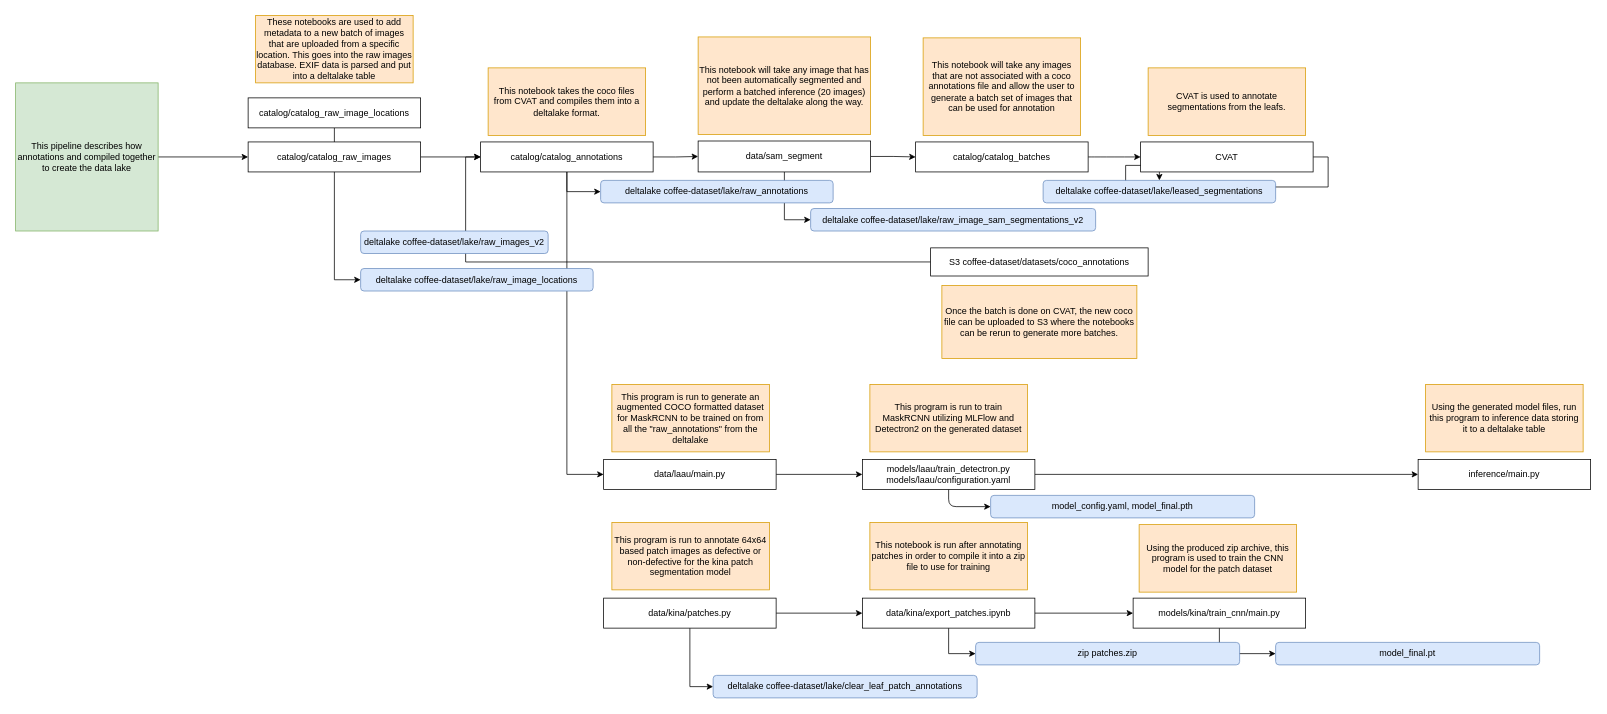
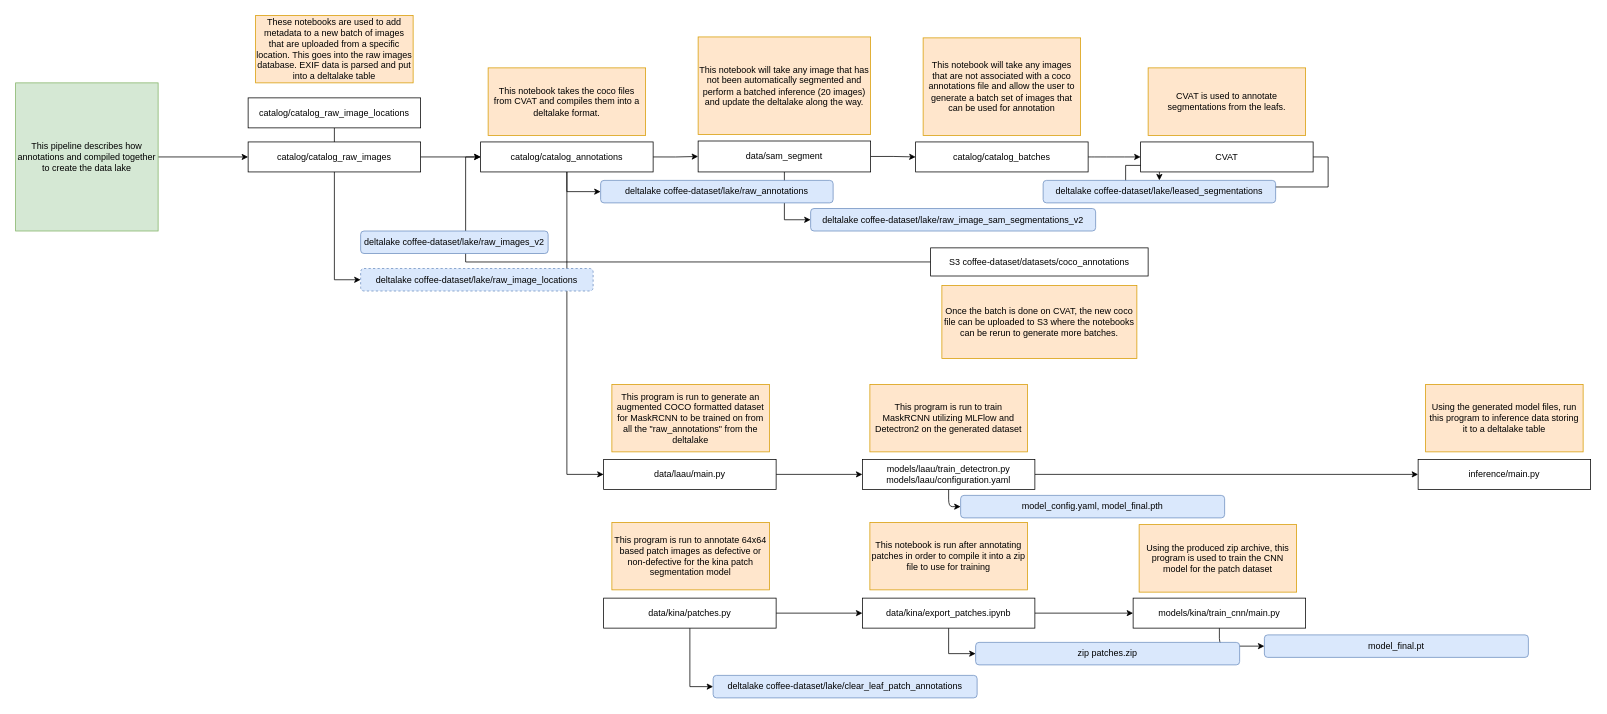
node "deltalake coffee-dataset/lake/raw_image_locations": style solid -> dashed
node "model_config.yaml, model_final.pth": moved (1122, 507) -> (1092, 507)
node "model_final.pt": moved (1407, 654) -> (1396, 646)
